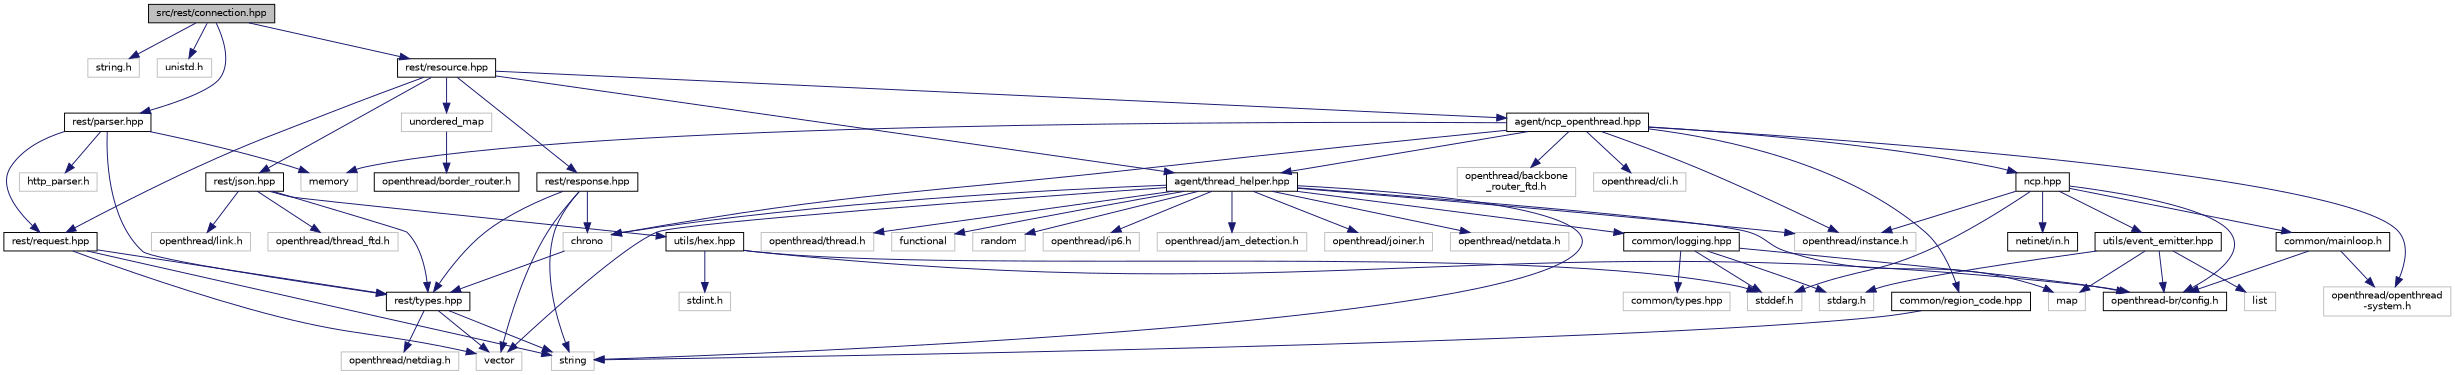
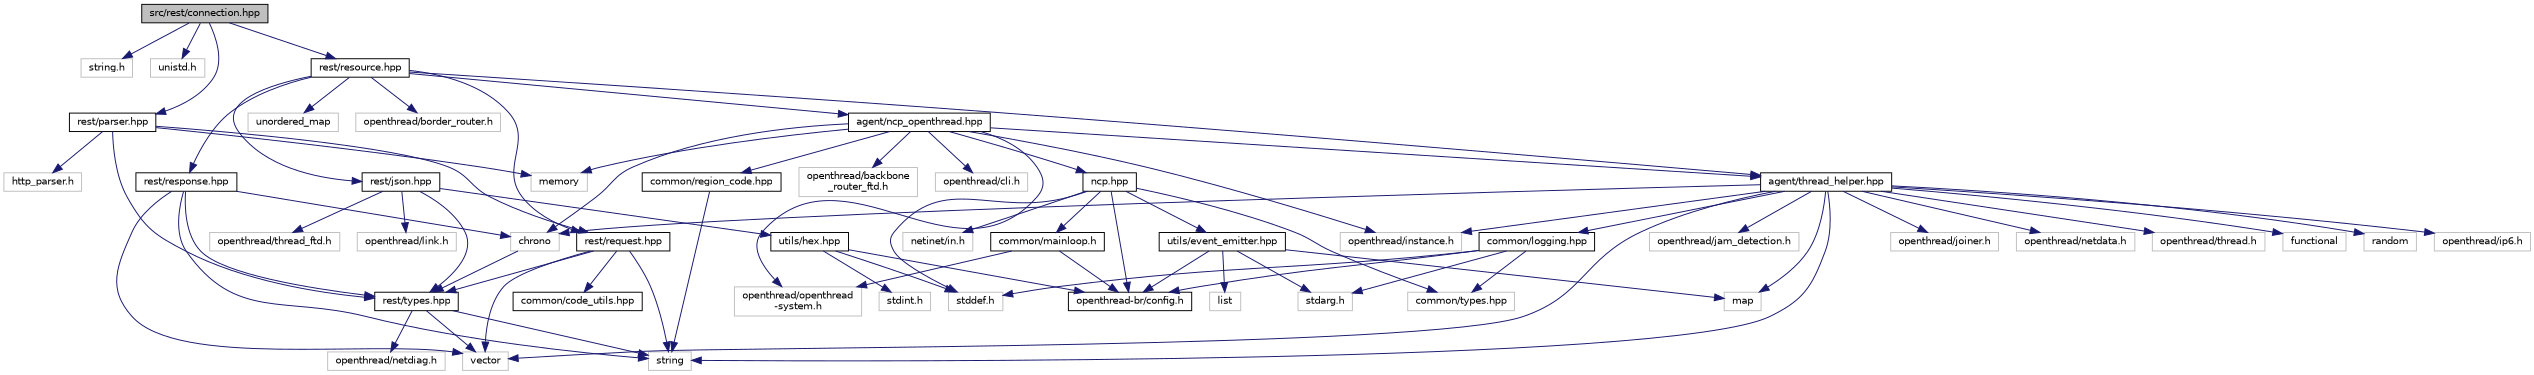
edge "unordered_map" -> "openthread/border_router.h": now "rest/resource.hpp" -> "openthread/border_router.h"
node "openthread/border_router.h": color black -> grey75
edge "ncp.hpp" -> "openthread/instance.h": now "ncp.hpp" -> "common/types.hpp"
node "netinet/in.h": color black -> grey75
node "common/code_utils.hpp": added
